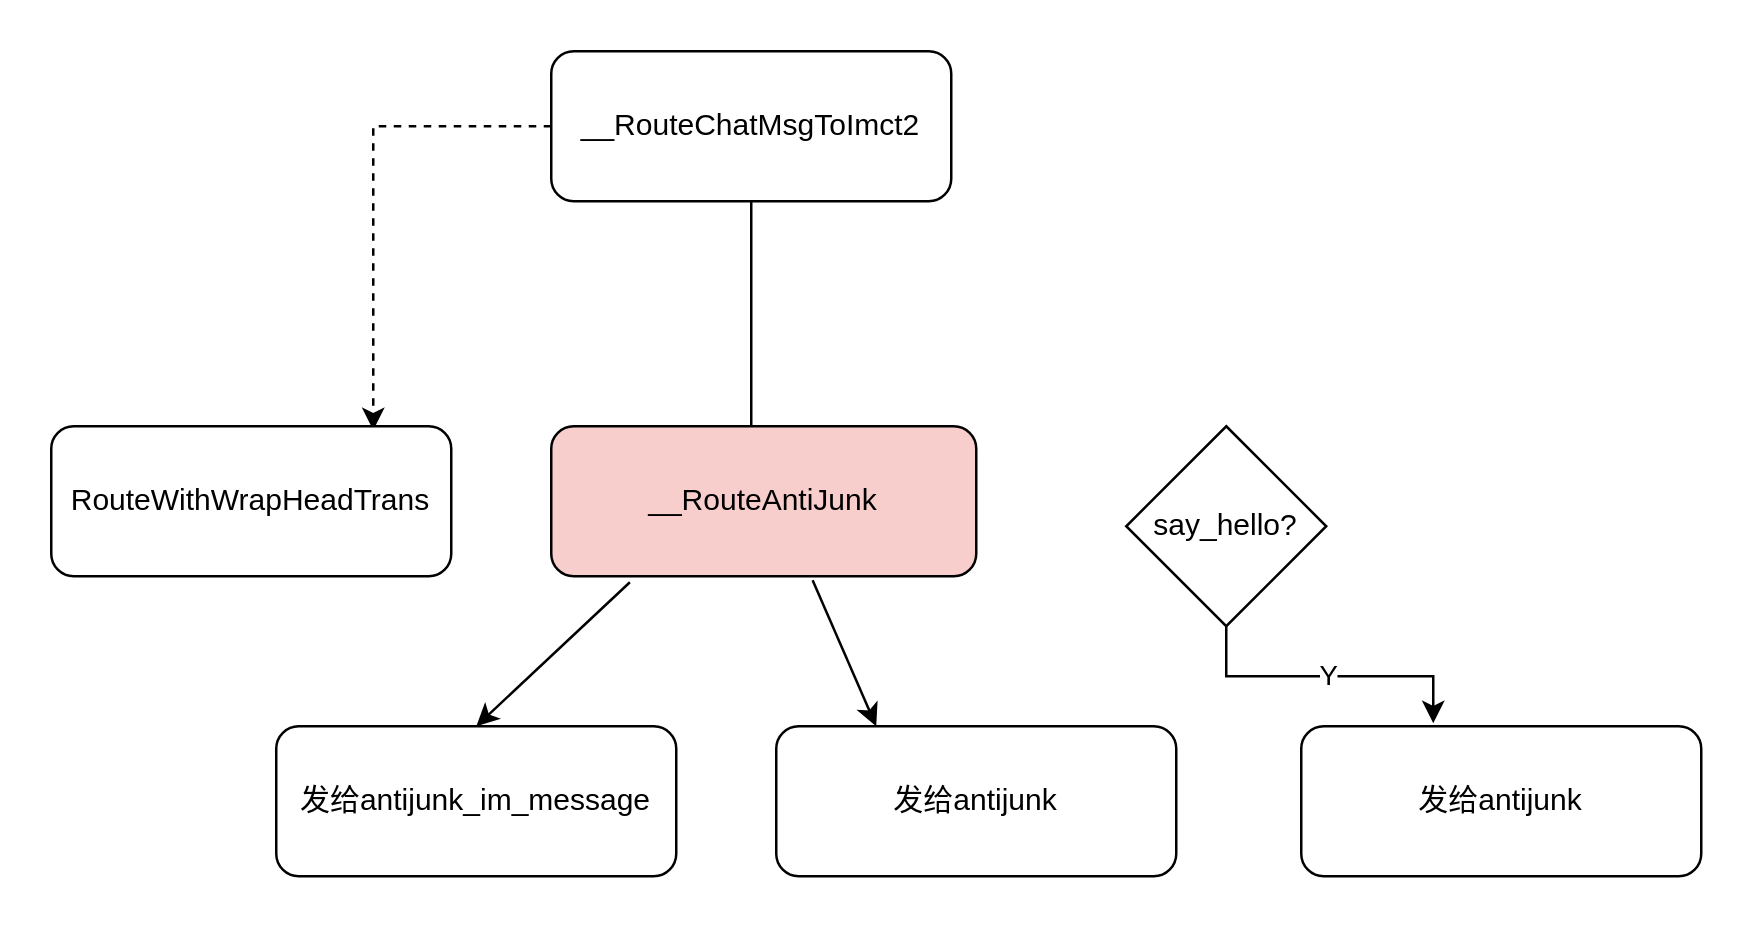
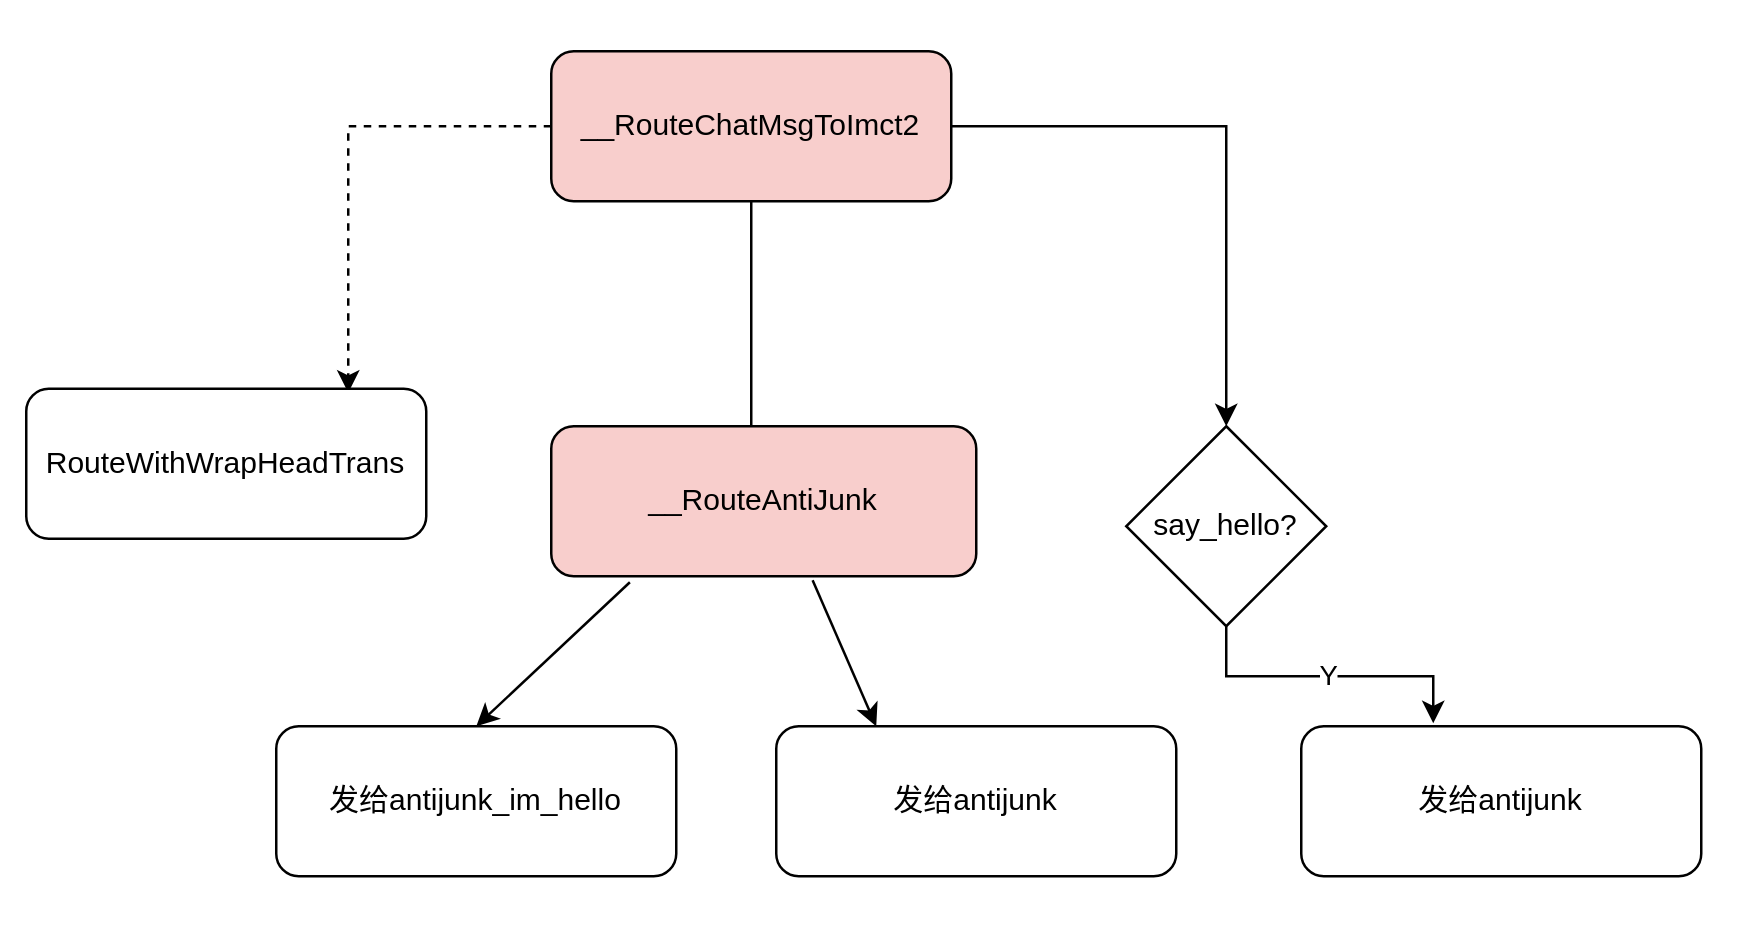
node "__RouteChatMsgToImct2": fillcolor #ffffff -> #f8cecc
edge "__RouteChatMsgToImct2" -> "say_hello?": added
node "RouteWithWrapHeadTrans": moved (251, 501) -> (226, 464)
node "发给antijunk_im_message": label "发给antijunk_im_message" -> "发给antijunk_im_hello"
